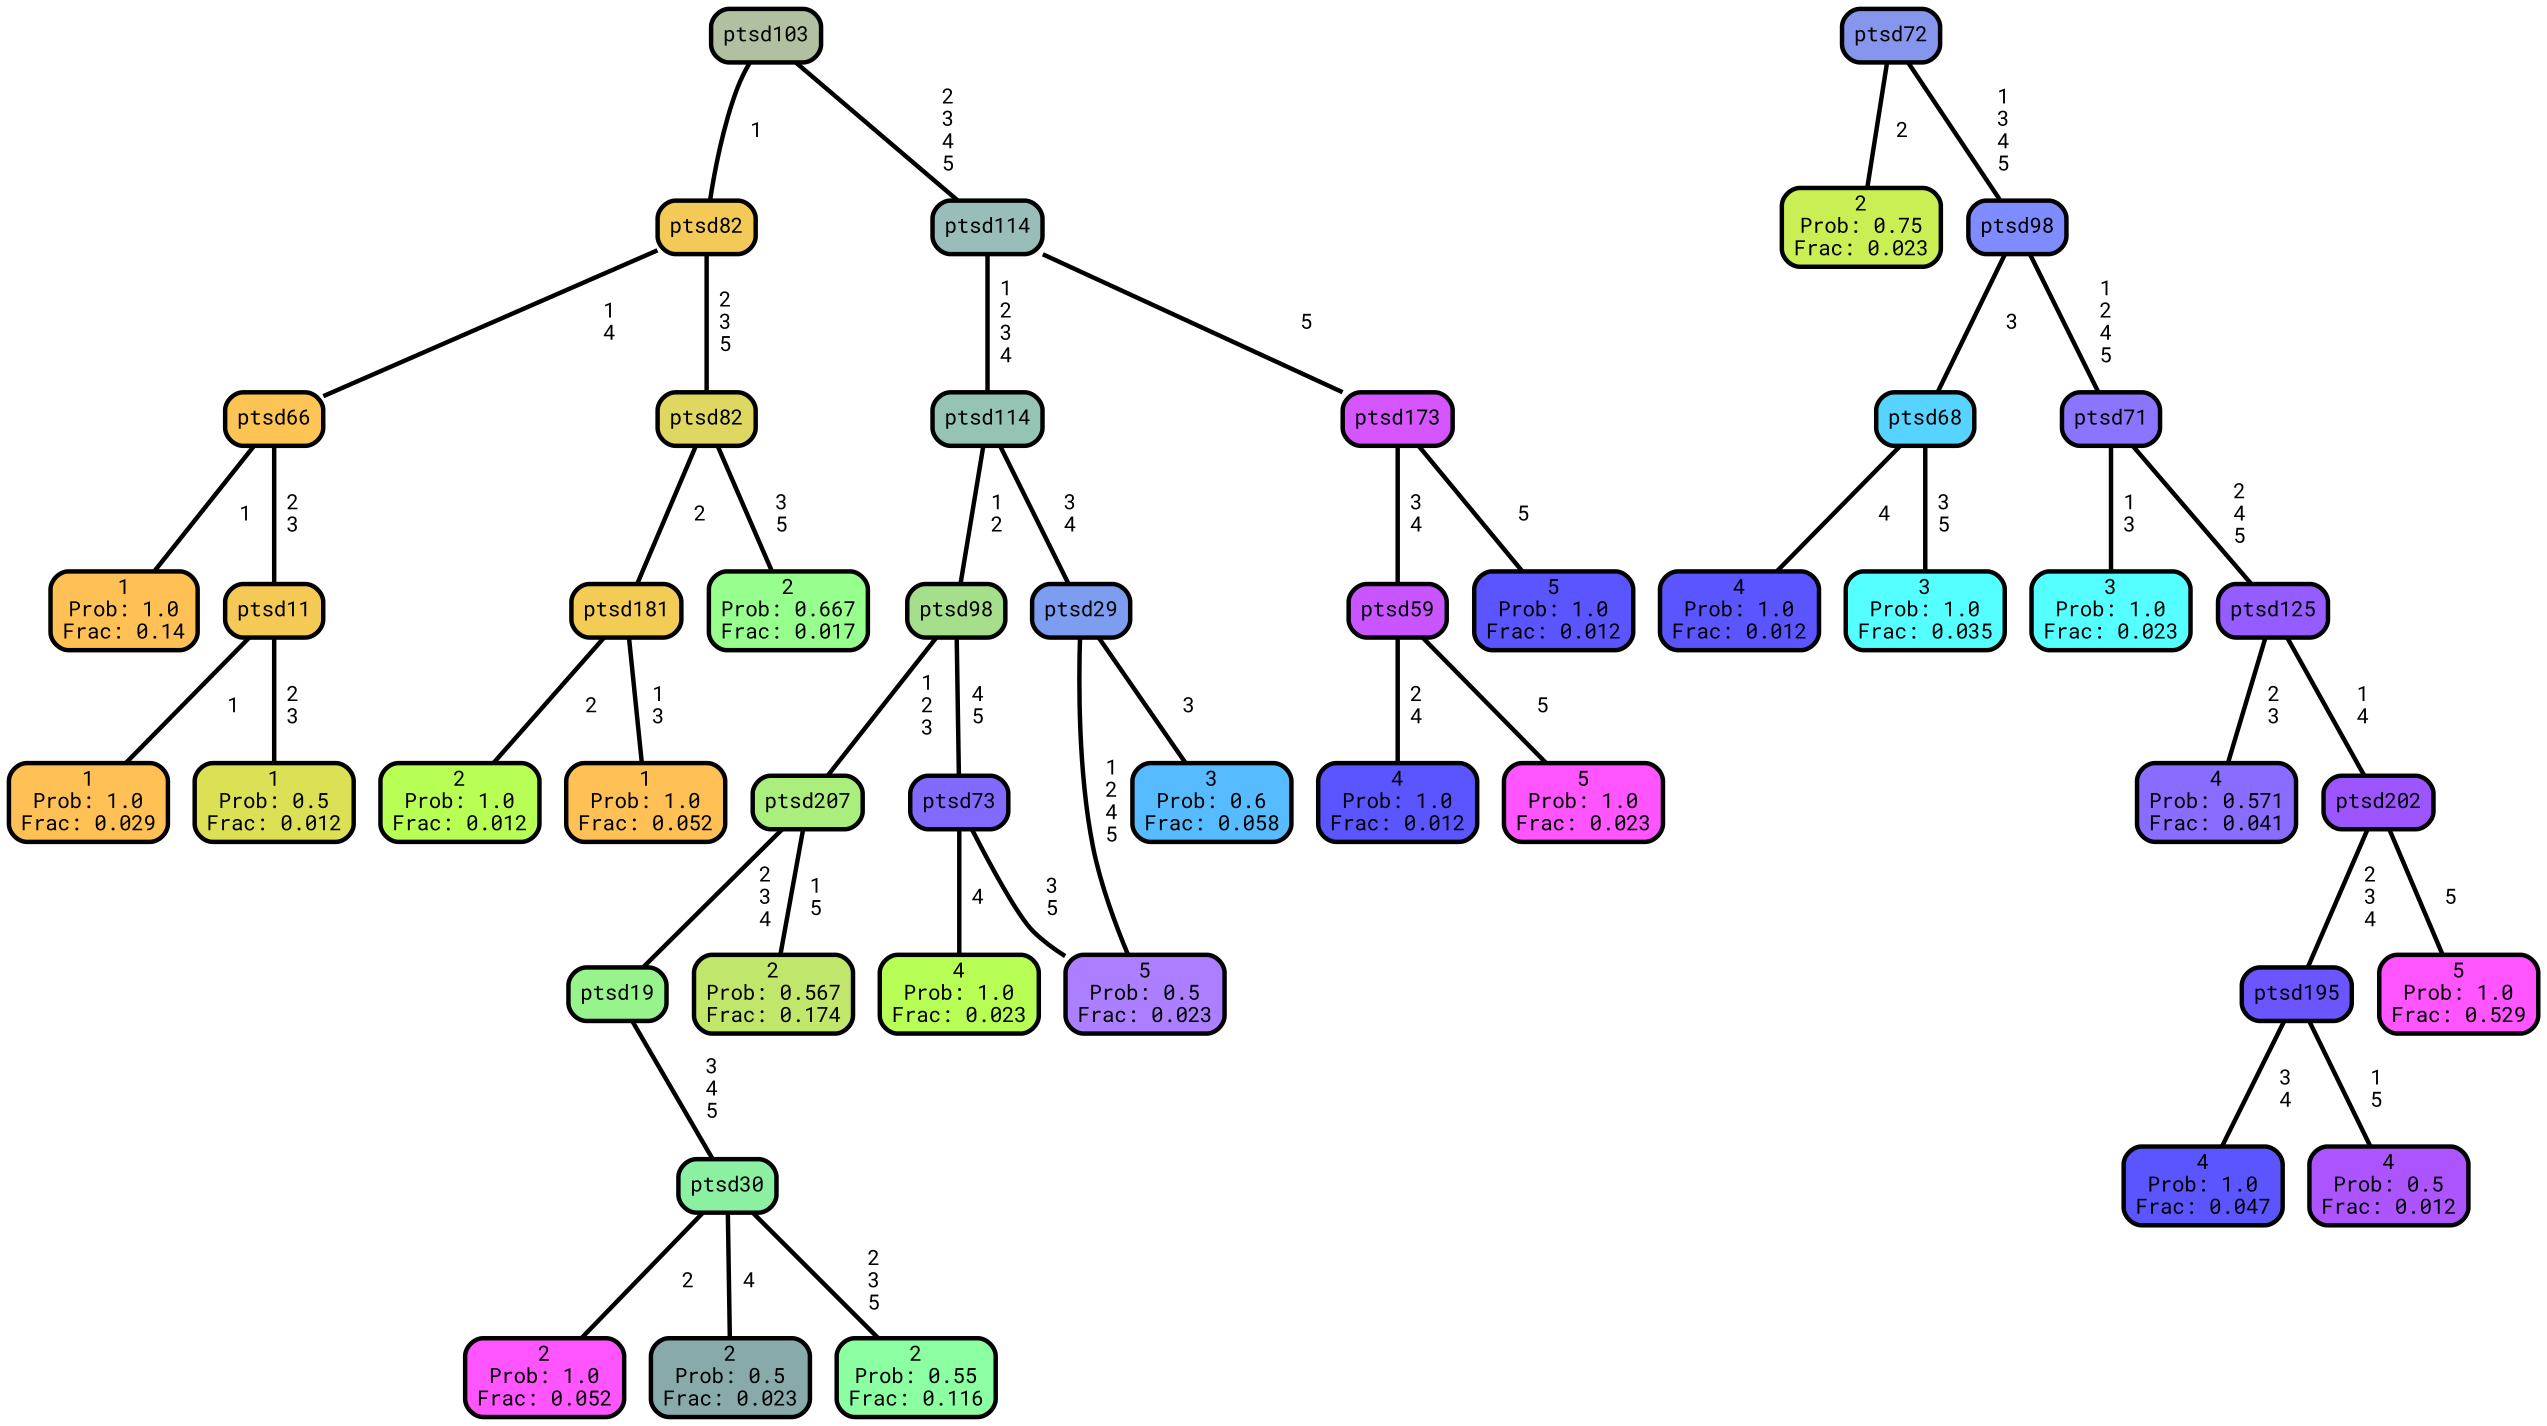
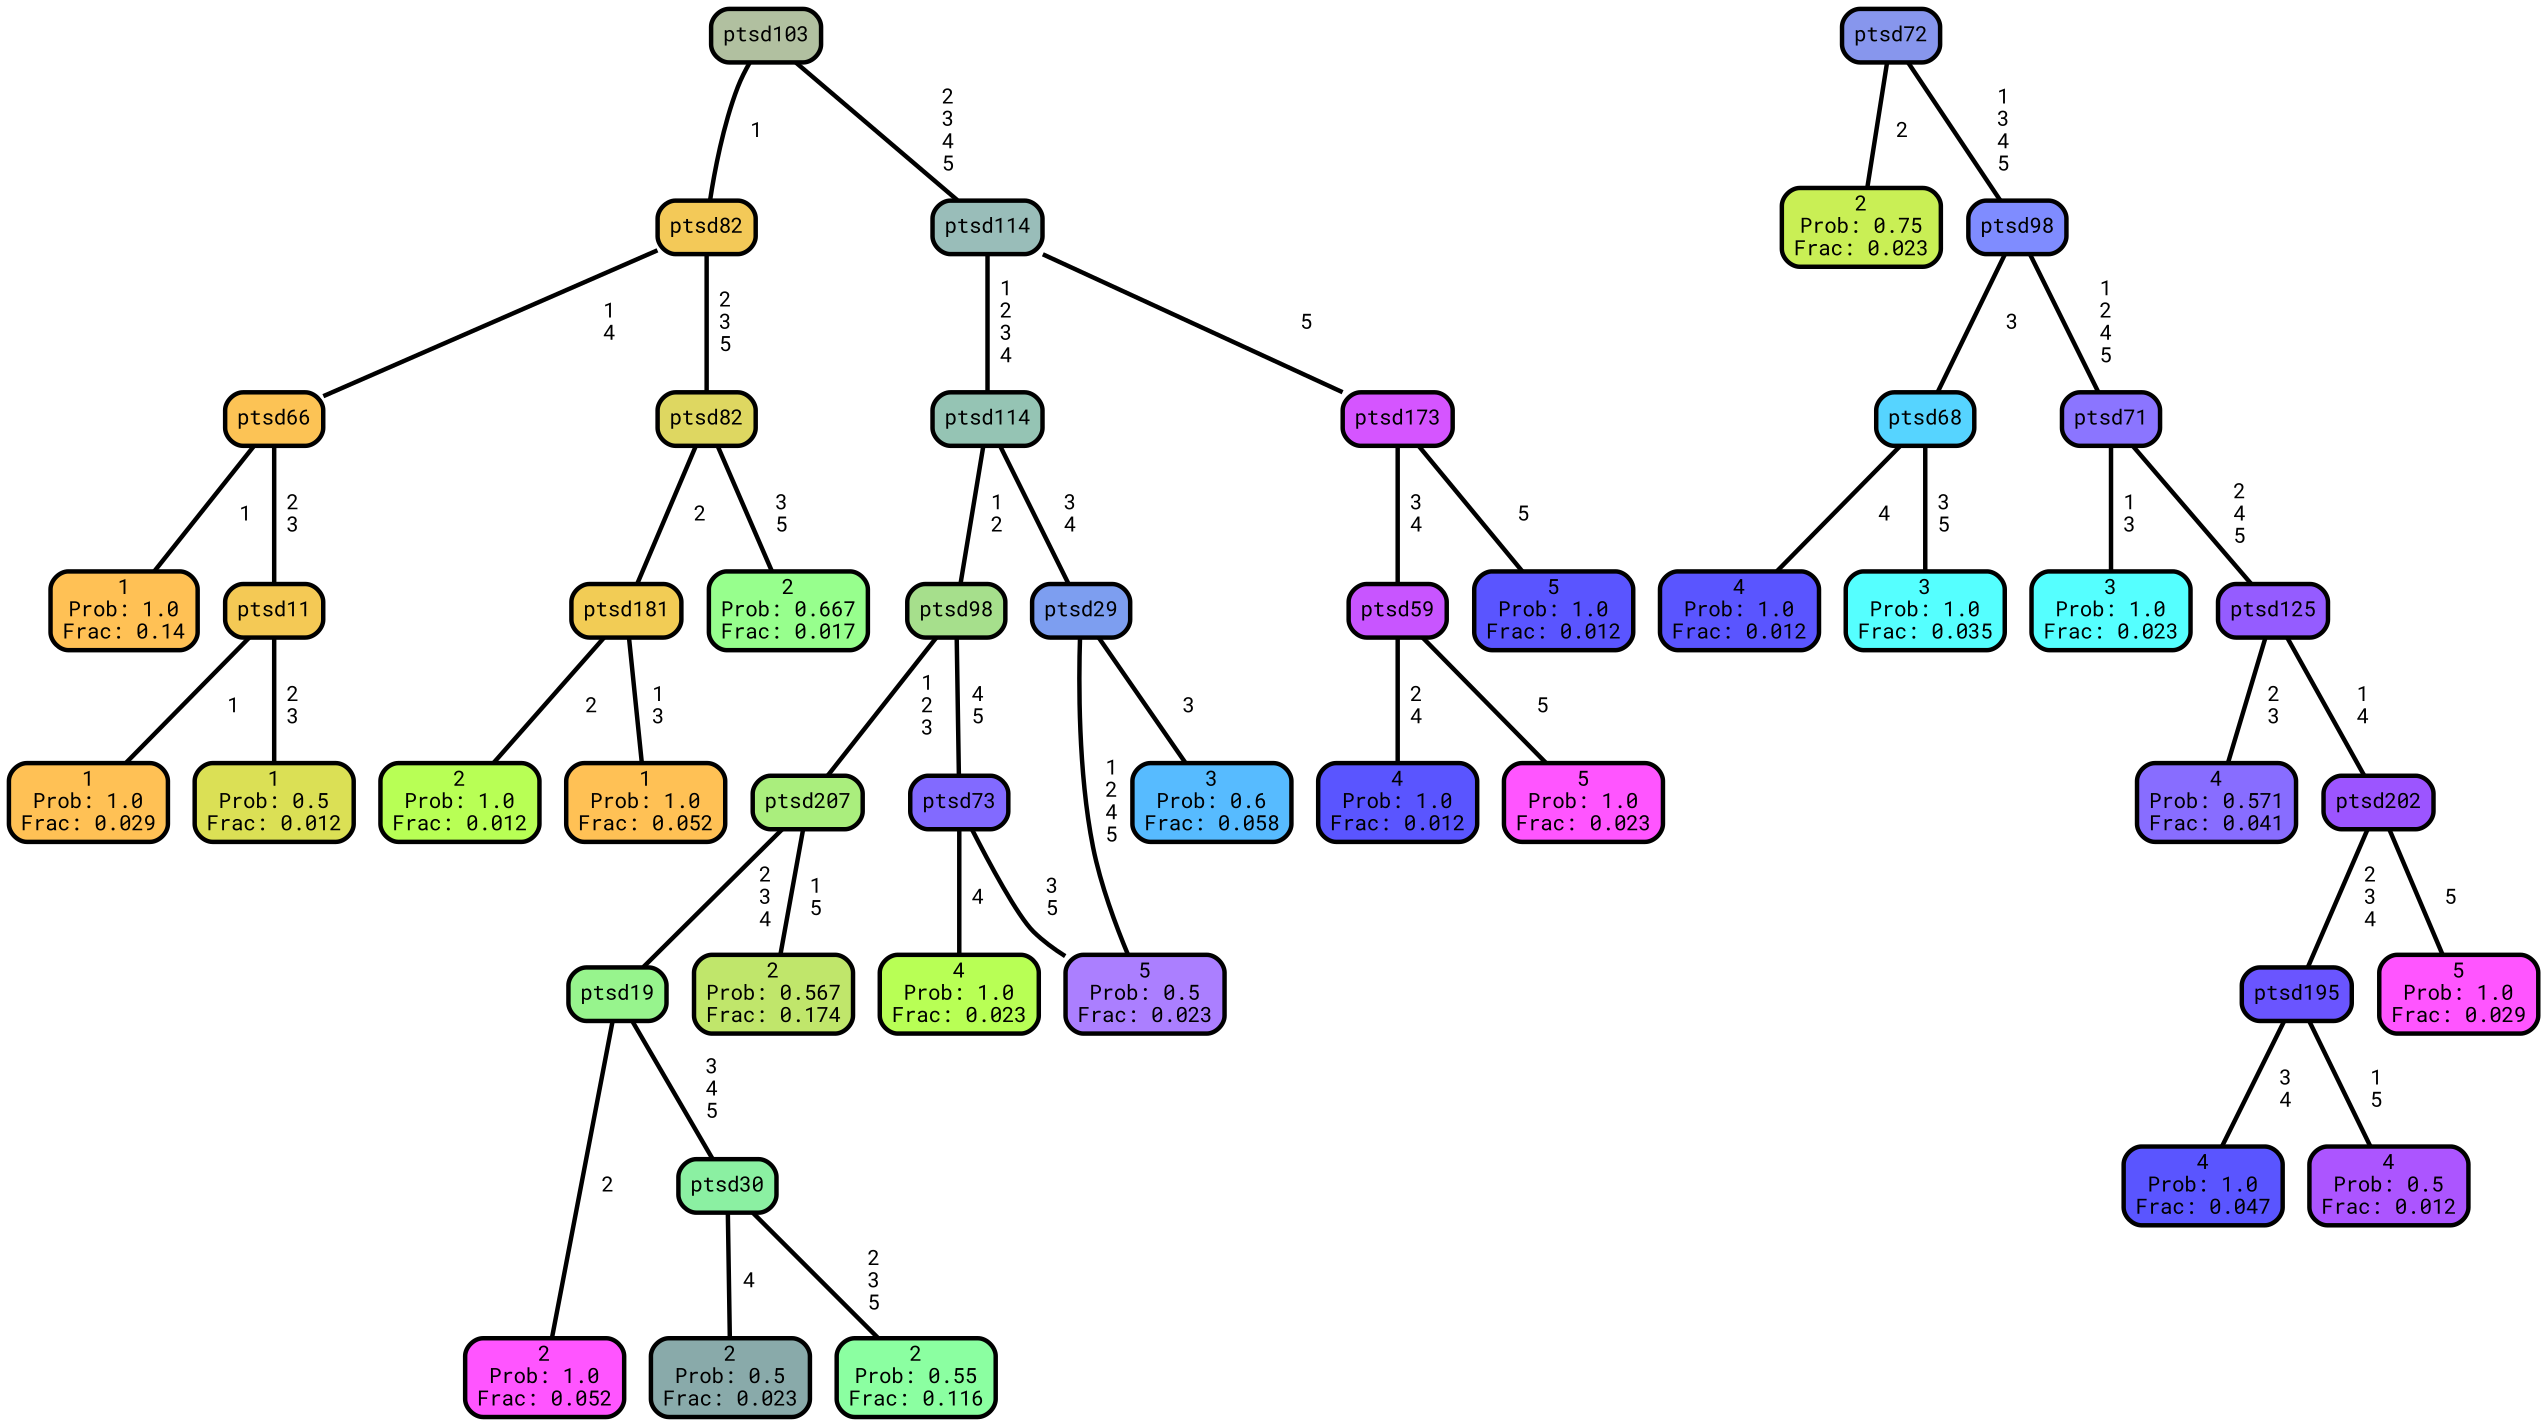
node "5 Prob: 1.0 Frac: 0.529": label "5 Prob: 1.0 Frac: 0.529" -> "5 Prob: 1.0 Frac: 0.029"
edge "ptsd30" -- "2 Prob: 1.0 Frac: 0.052": now "ptsd19" -- "2 Prob: 1.0 Frac: 0.052"
